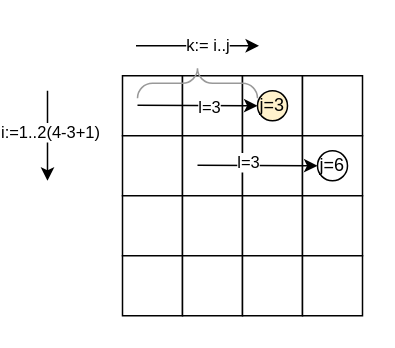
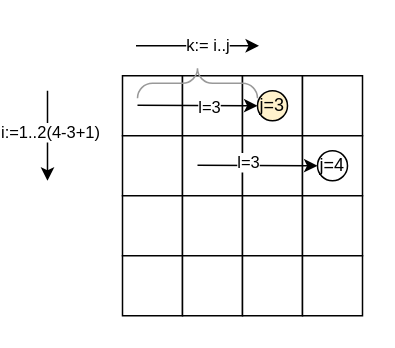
node "j=6": label "j=6" -> "j=4"
